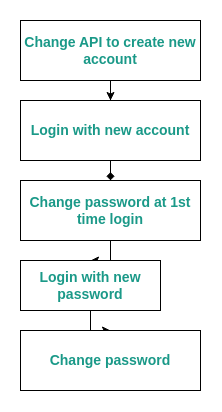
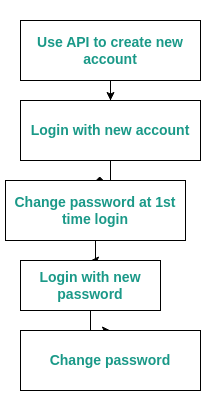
node "Change API to create new account": label "Change API to create new account" -> "Use API to create new account"
node "Change password at 1st time login": moved (111, 211) -> (96, 211)
